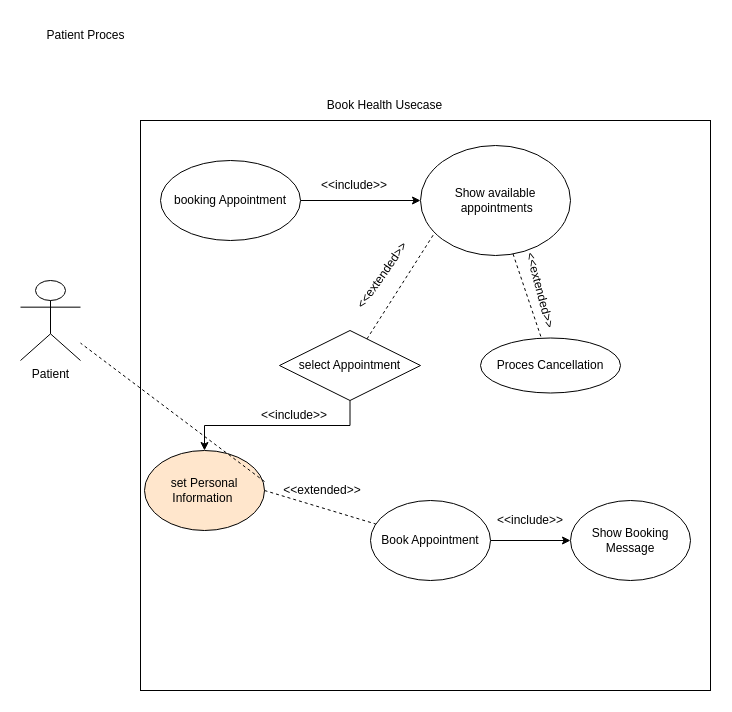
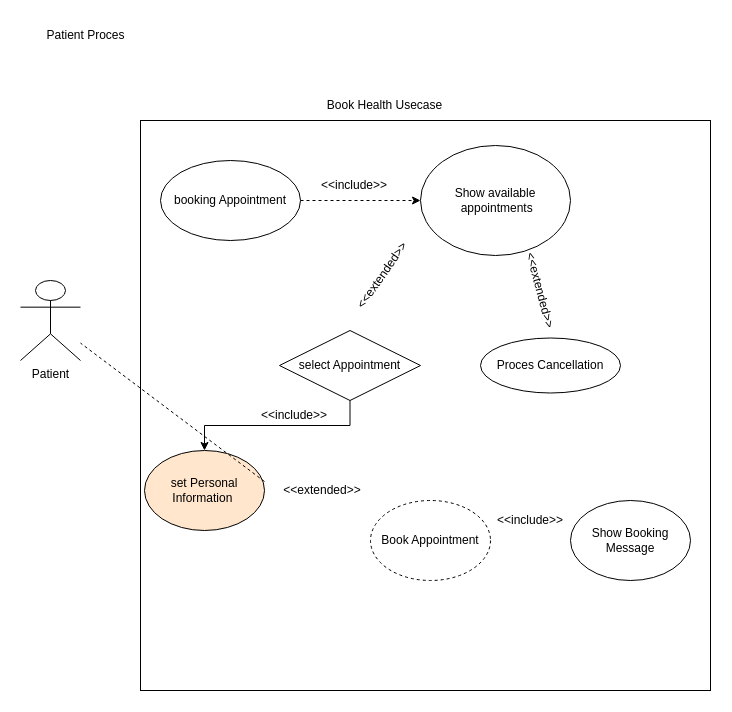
edge "booking Appointment" -> "Show available appointments": style solid -> dashed
edge "Show available appointments" -- "select Appointment": removed
edge "Show available appointments" -- "Proces Cancellation": removed
edge "set Personal Information" -- "Book Appointment": removed
node "Book Appointment": style solid -> dashed
edge "Book Appointment" -> "Show Booking Message": removed
